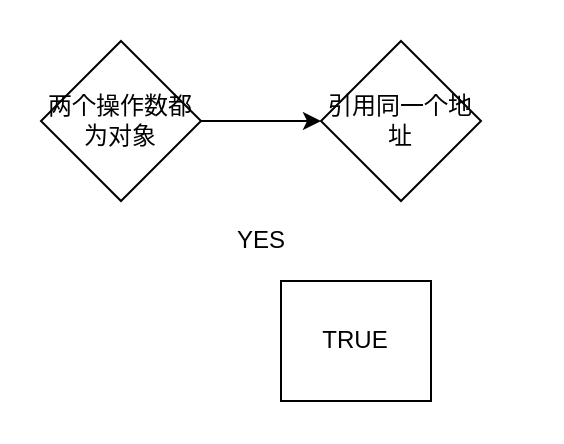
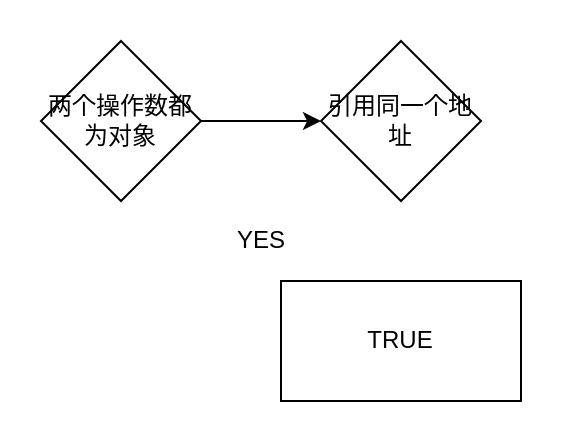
node "TRUE": size 150x120 -> 240x120
